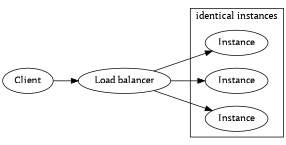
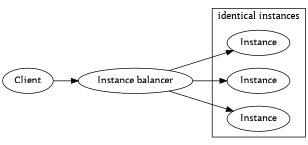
node "Load balancer": label "Load balancer" -> "Instance balancer"
